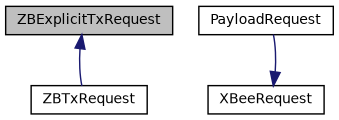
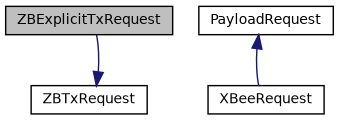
edge "PayloadRequest" -> "XBeeRequest": reversed
edge "ZBTxRequest" -> "ZBExplicitTxRequest": reversed
